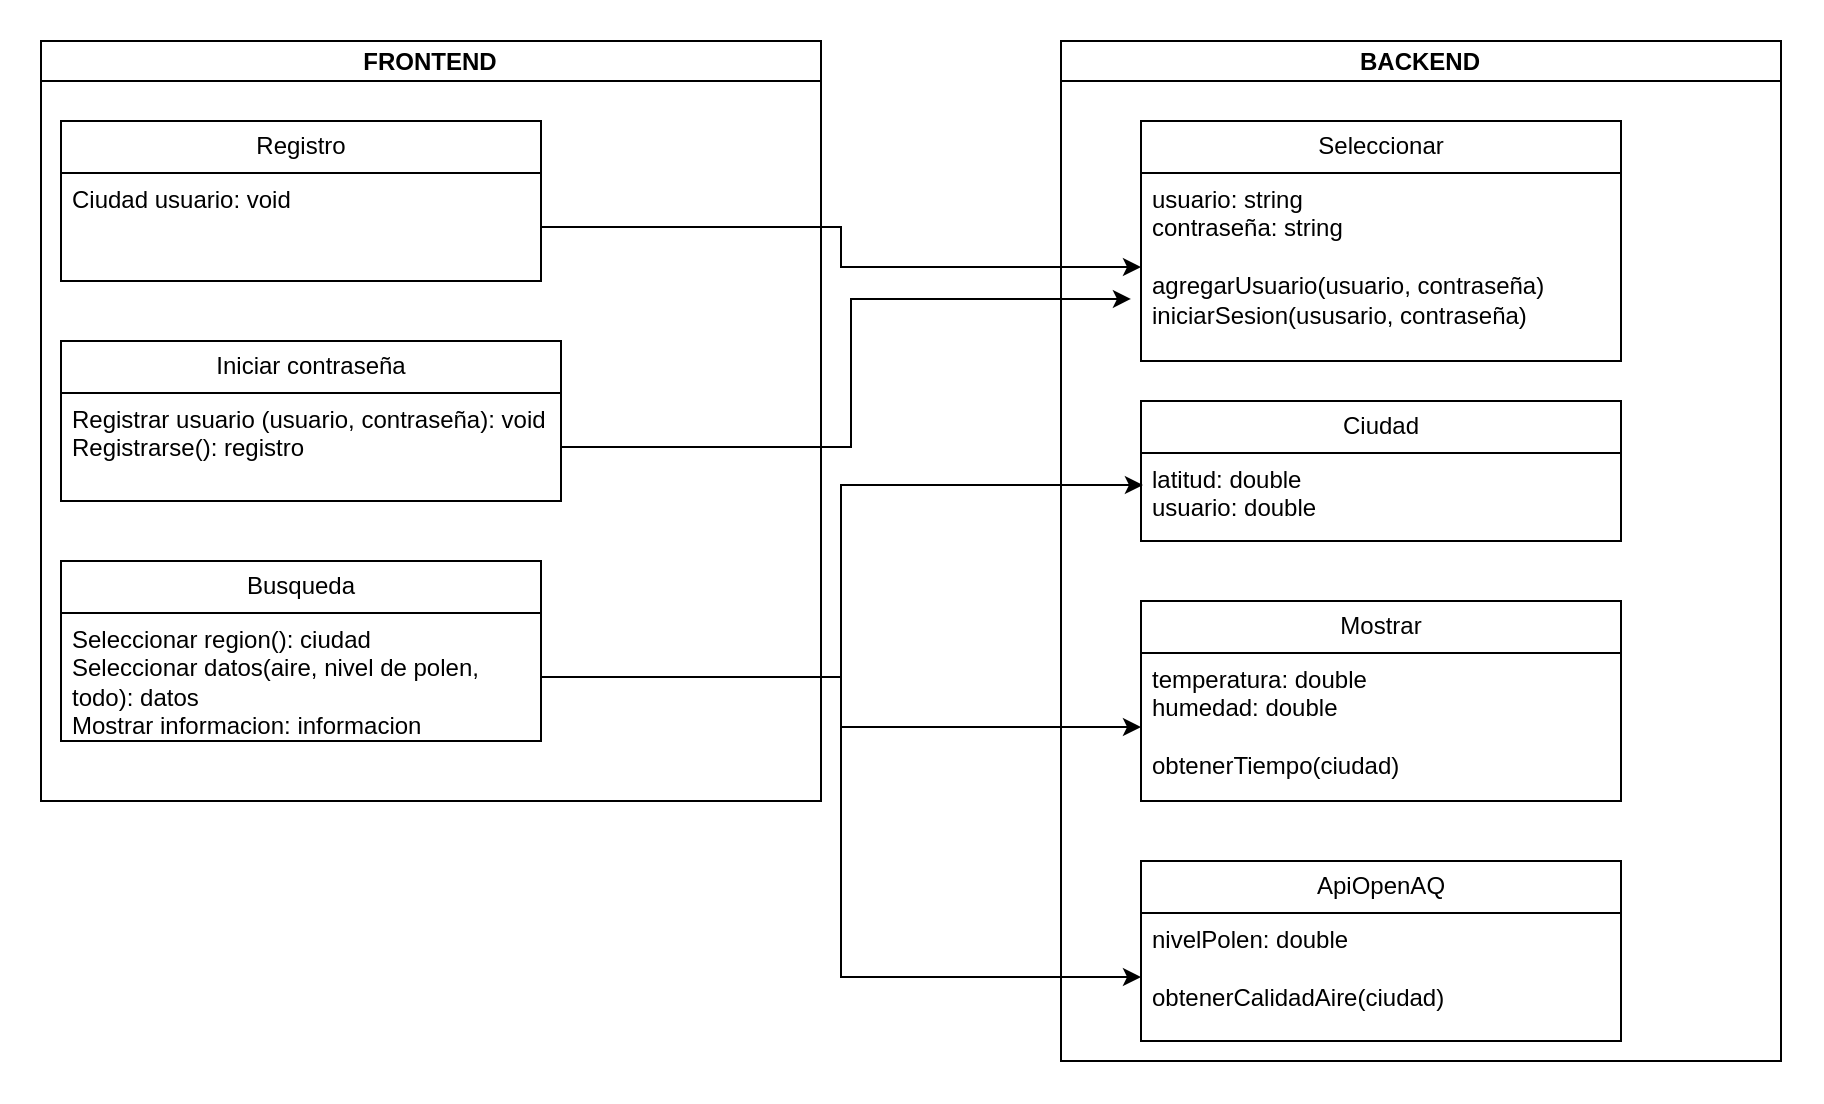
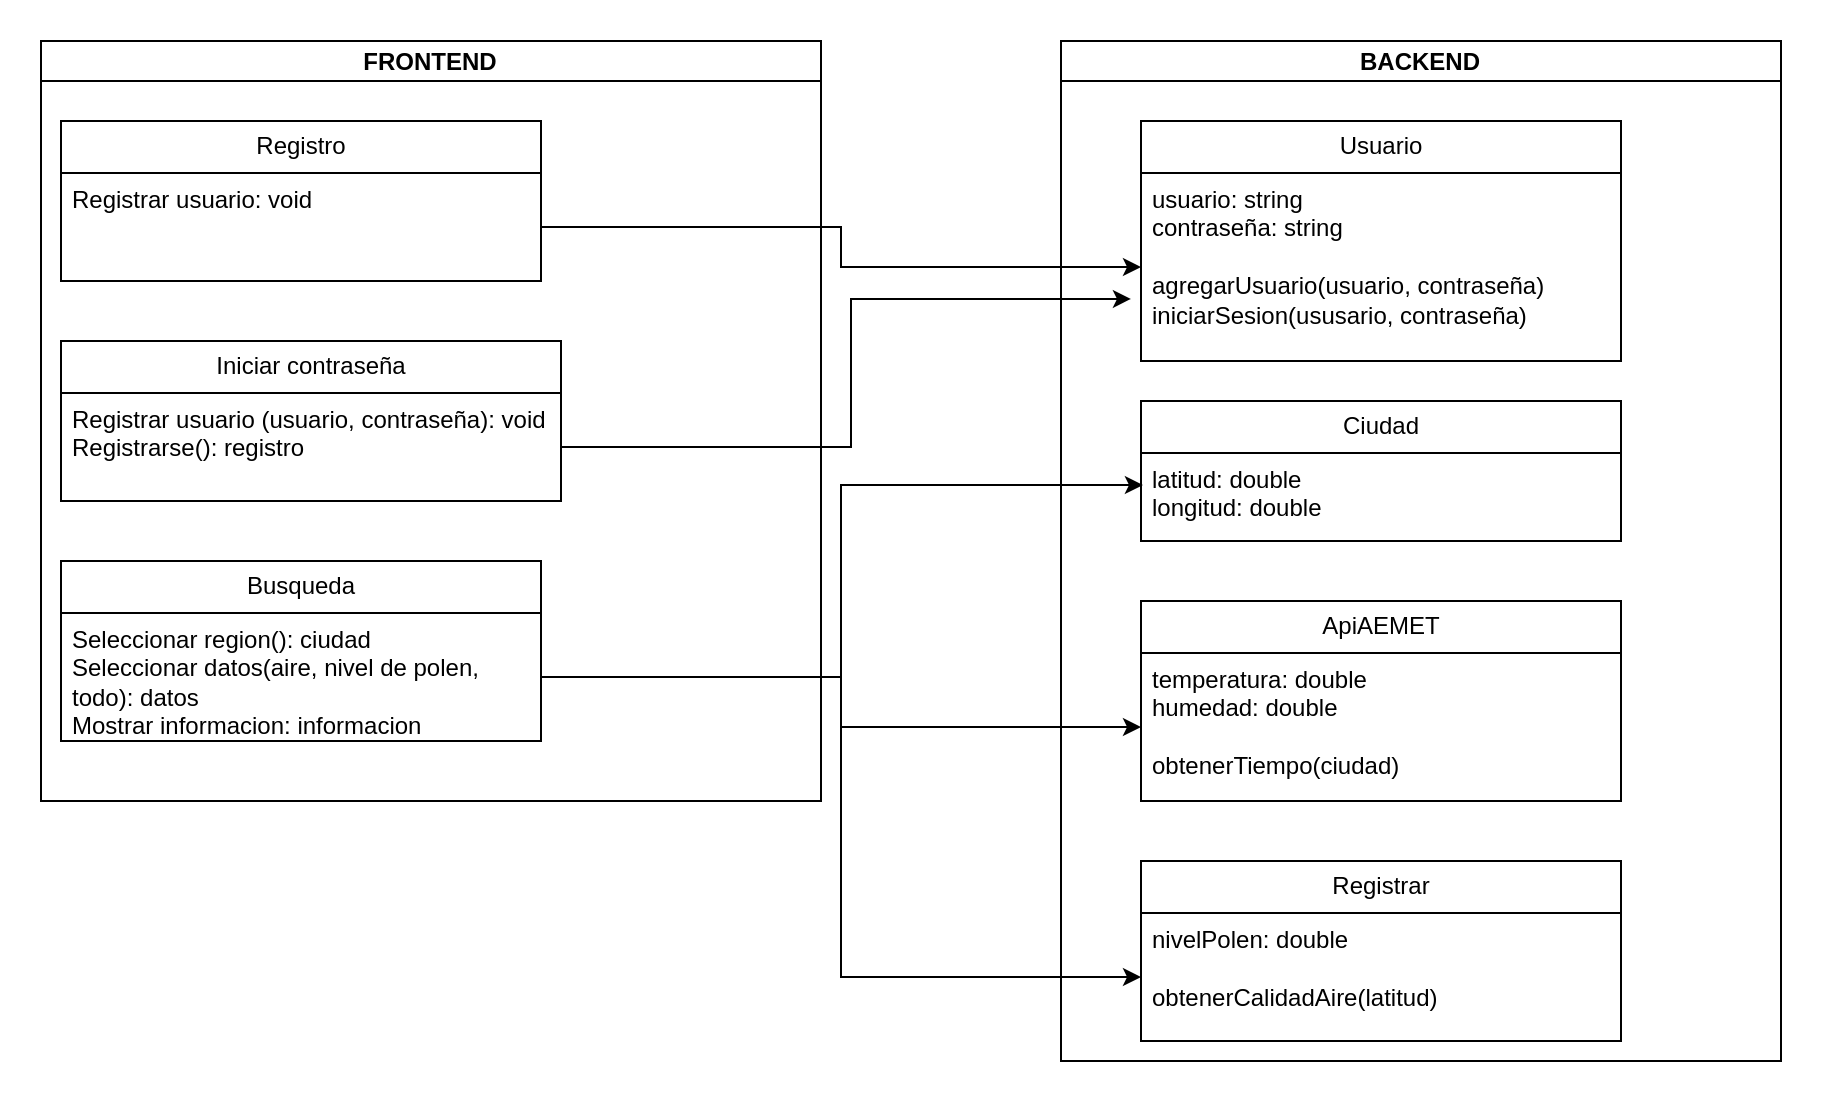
node "Seleccionar": label "Seleccionar" -> "Usuario"
node "Ciudad usuario: void": label "Ciudad usuario: void" -> "Registrar usuario: void"
node "latitud: double usuario: double": label "latitud: double usuario: double" -> "latitud: double longitud: double"
node "Mostrar": label "Mostrar" -> "ApiAEMET"
node "ApiOpenAQ": label "ApiOpenAQ" -> "Registrar"
node "nivelPolen: double obtenerCalidadAire(ciudad)": label "nivelPolen: double obtenerCalidadAire(ciudad)" -> "nivelPolen: double obtenerCalidadAire(latitud)"
